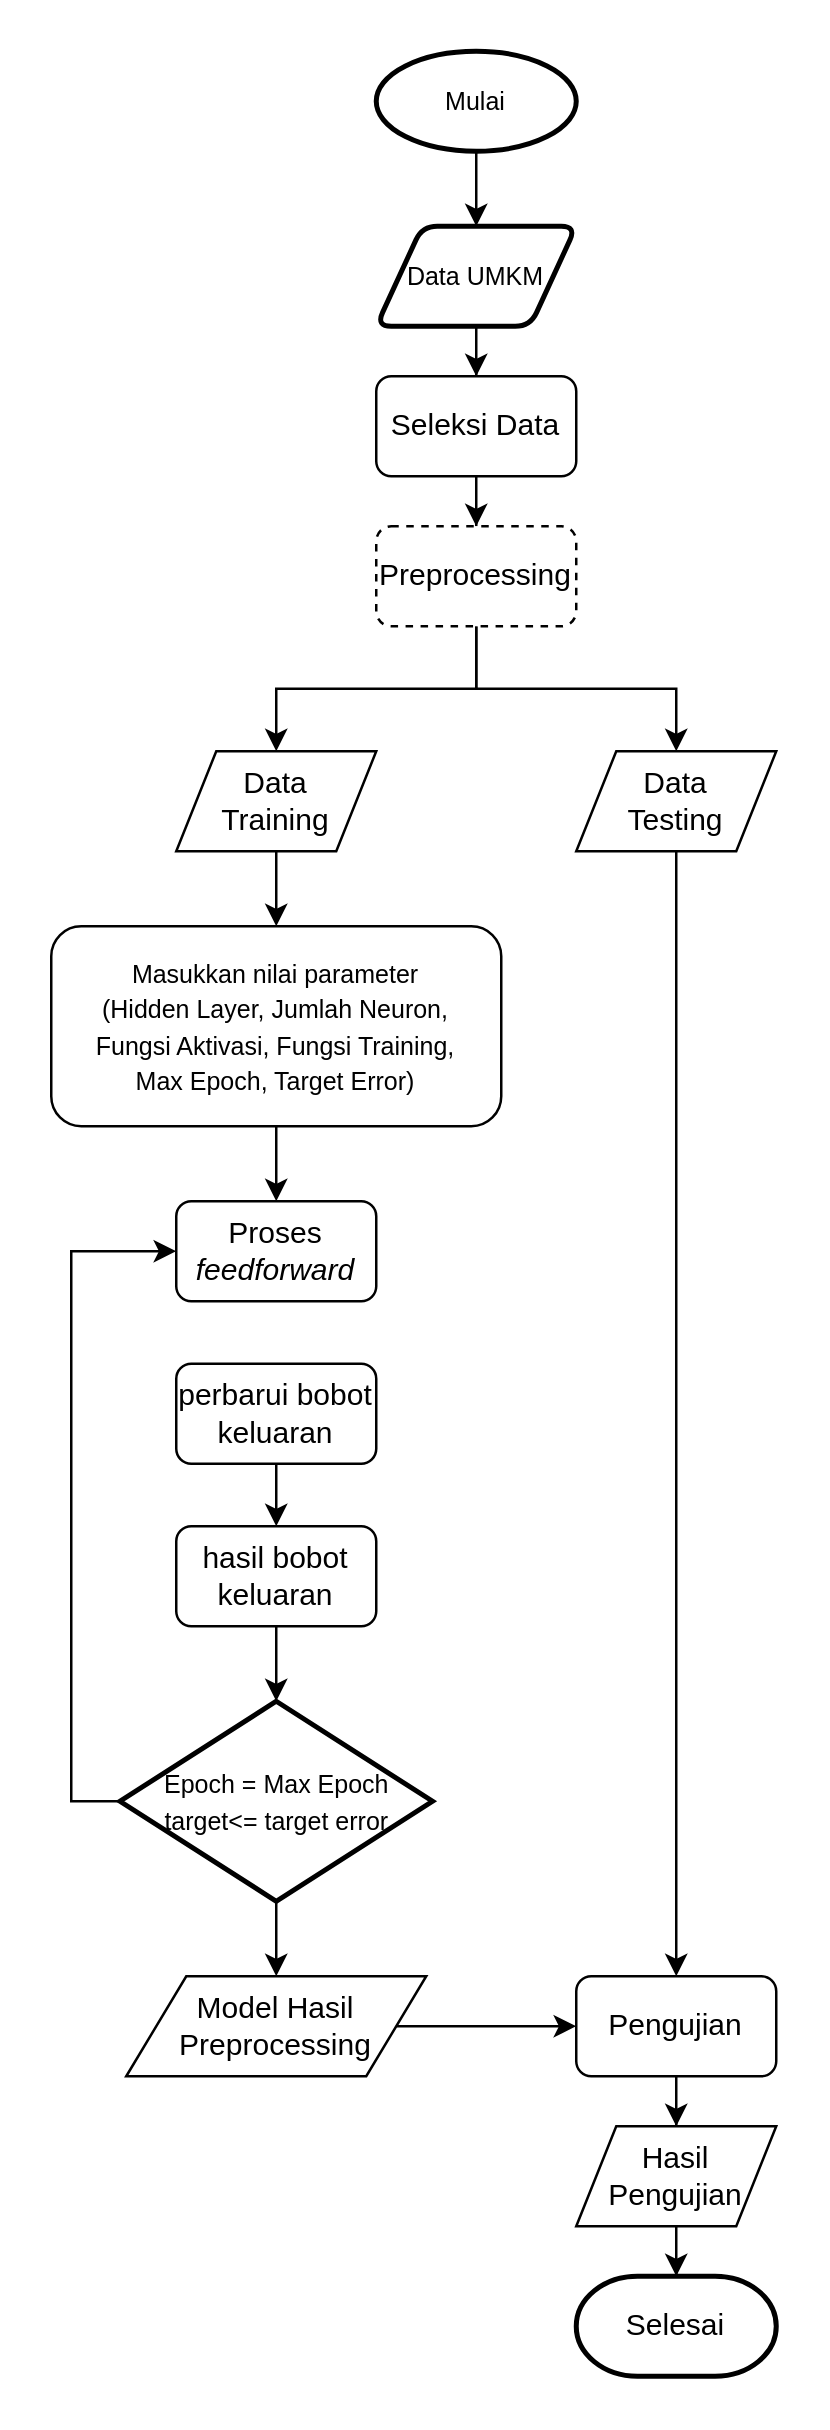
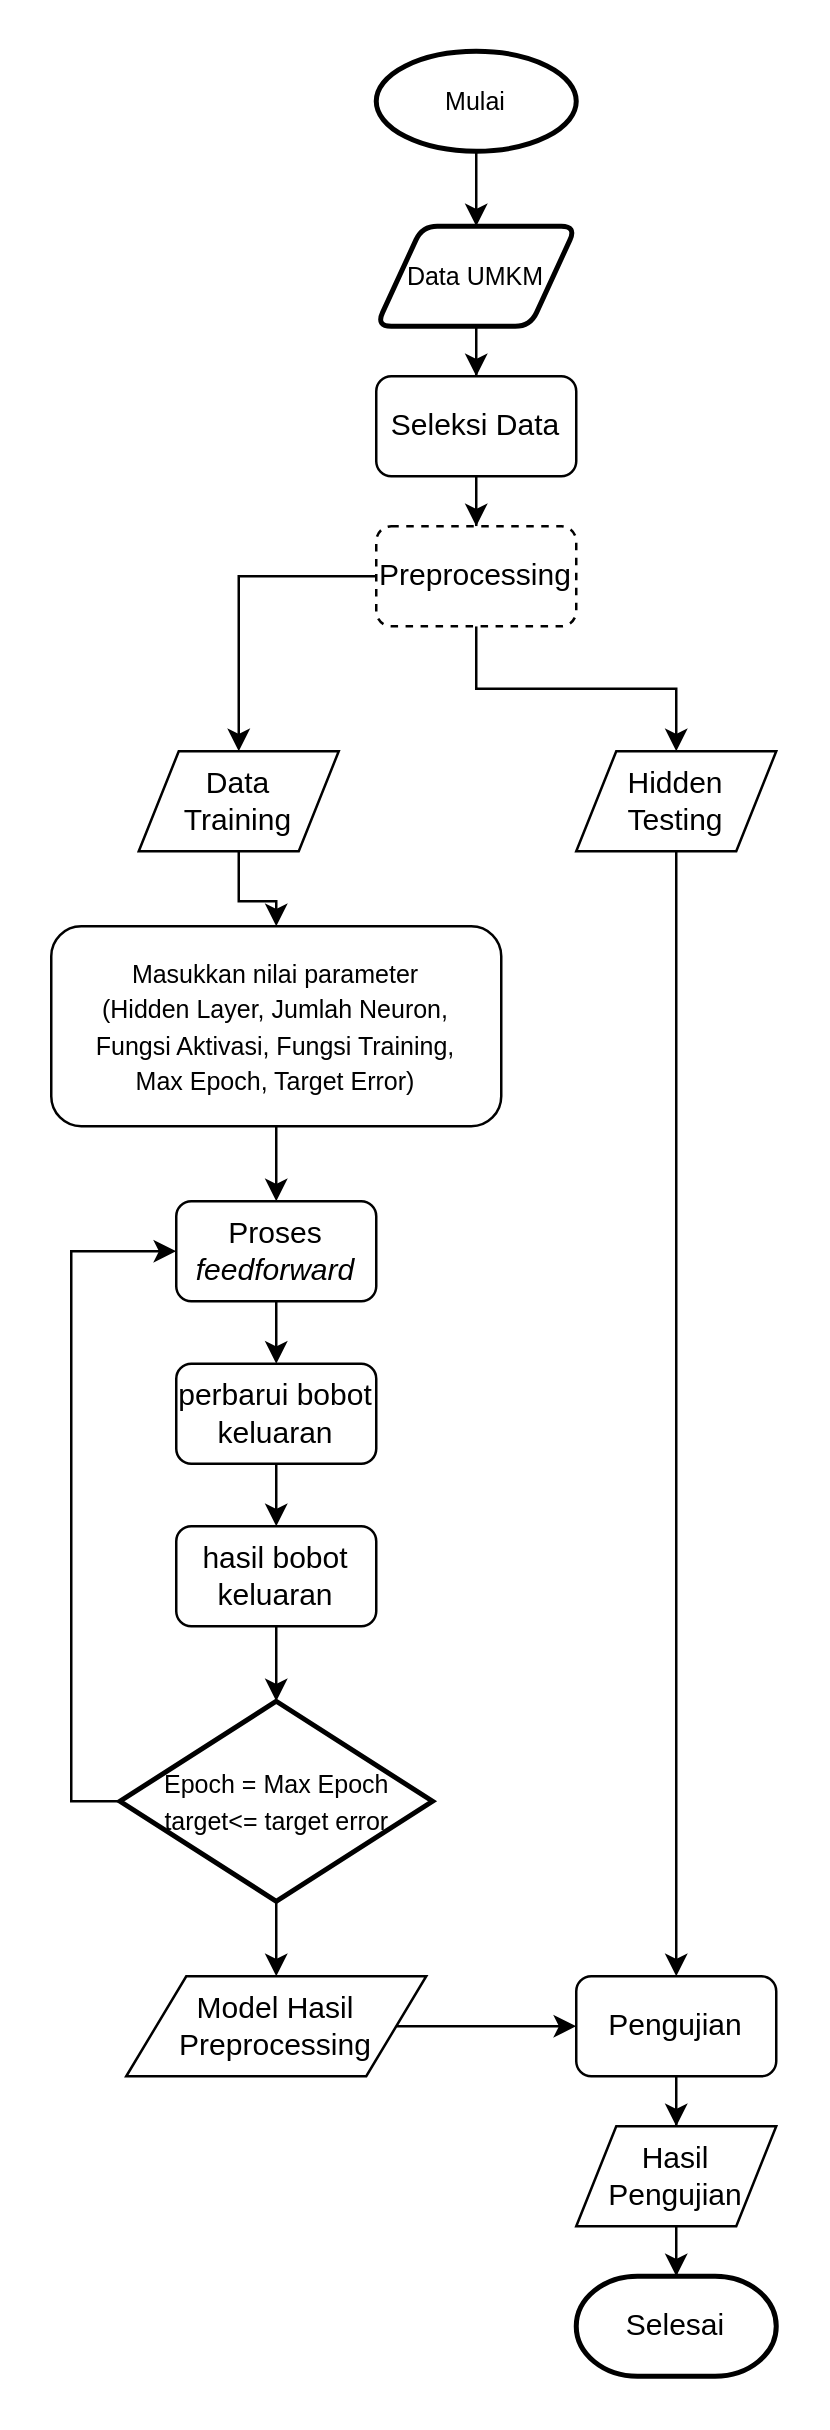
node "Data Training": moved (276, 801) -> (239, 801)
node "Data Testing": label "Data Testing" -> "Hidden Testing"
edge "Proses feedforward" -> "perbarui bobot keluaran": added
